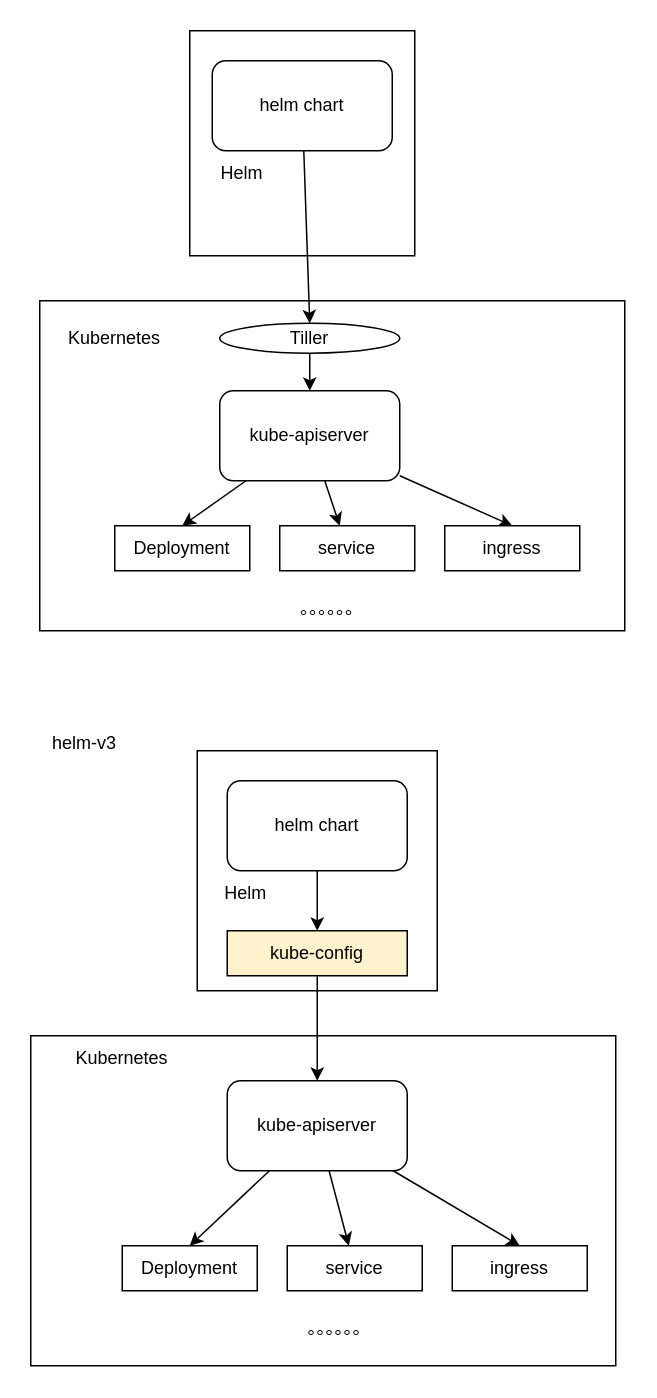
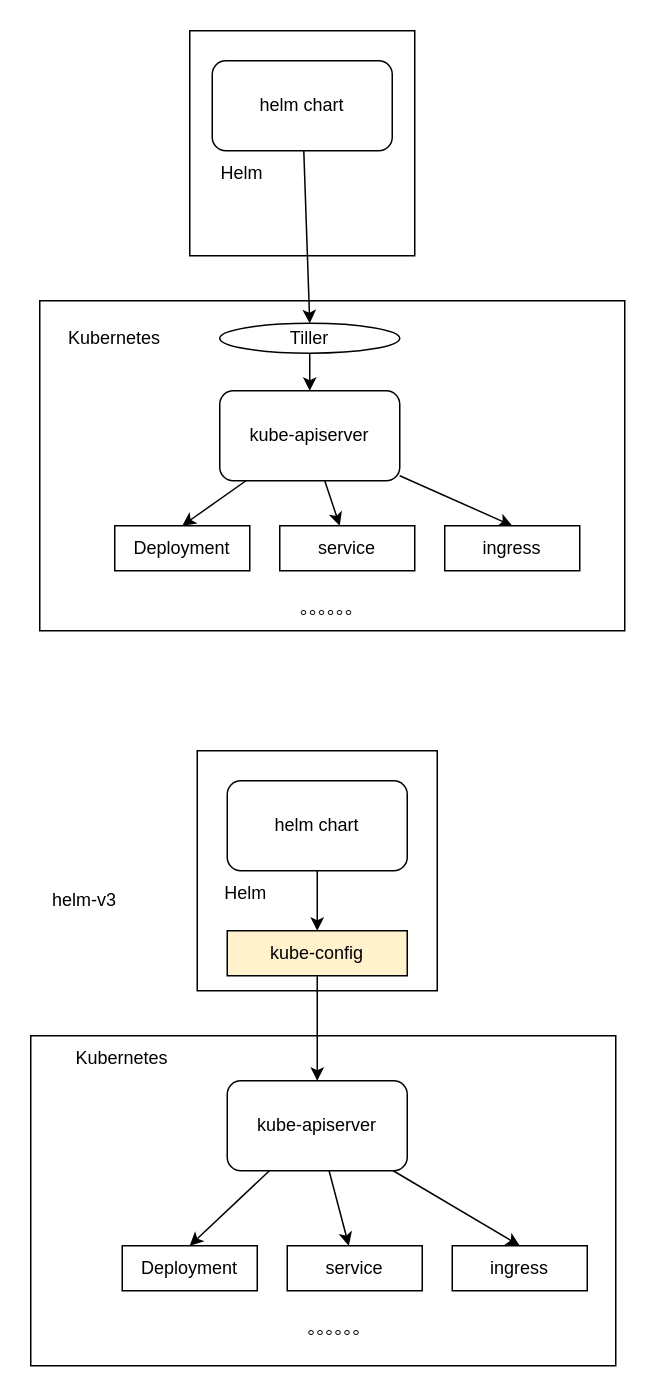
node "helm-v3": moved (85, 743) -> (85, 901)
